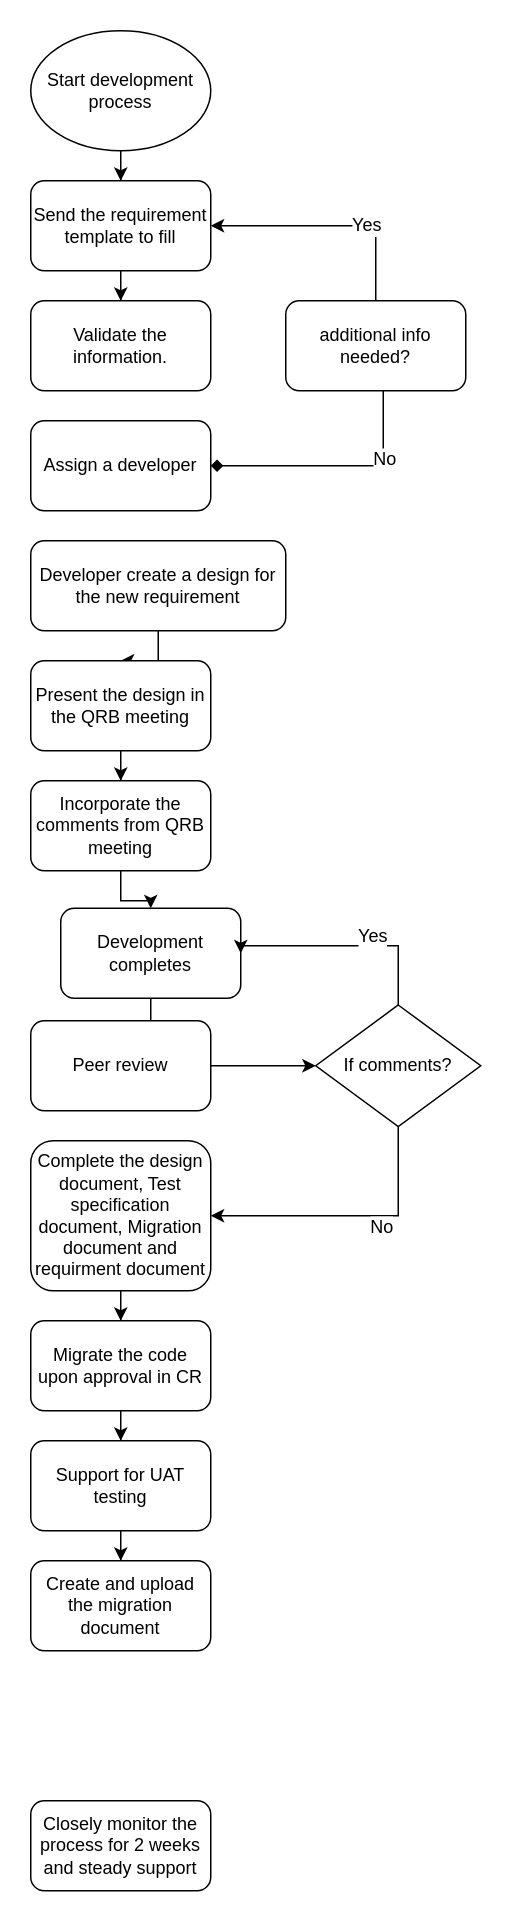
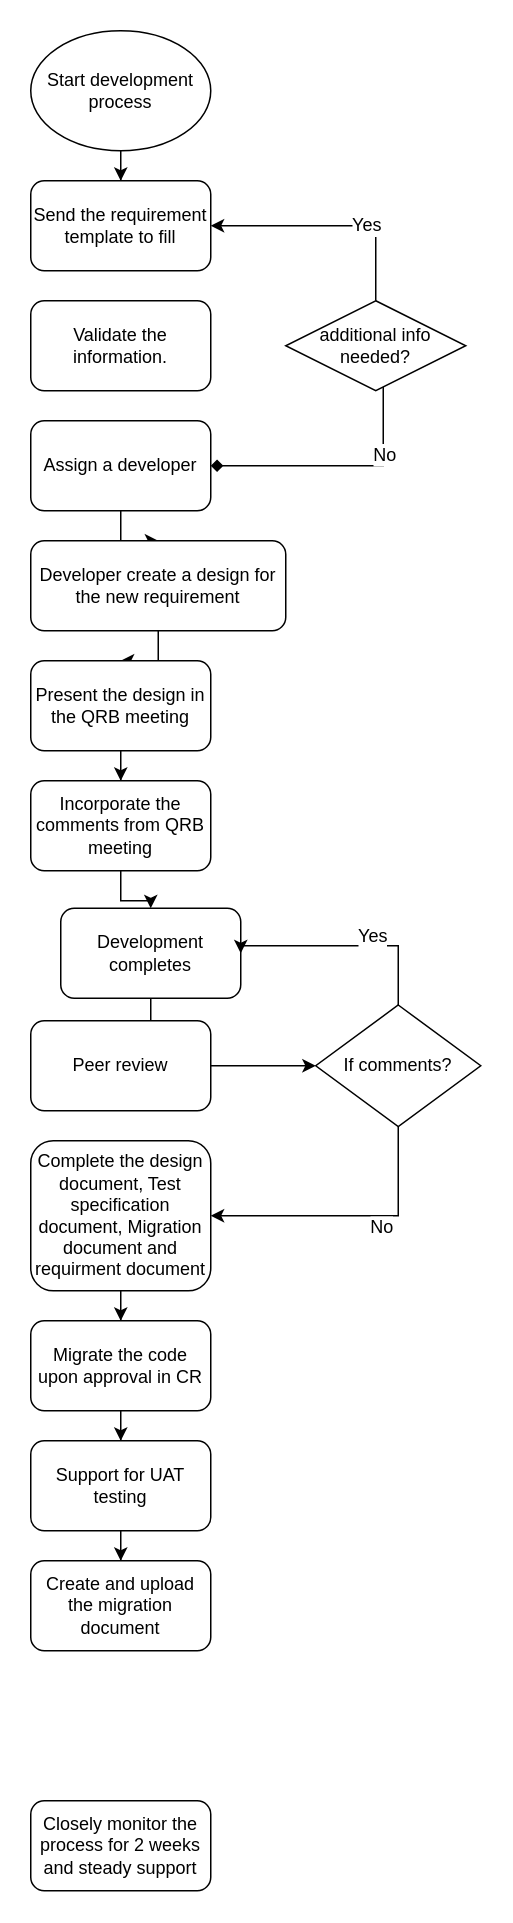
edge "Send the requirement template to fill" -> "Validate the information.": removed
node "additional info needed?": shape rounded rectangle -> diamond
edge "Assign a developer" -> "Developer create a design for the new requirement": added
